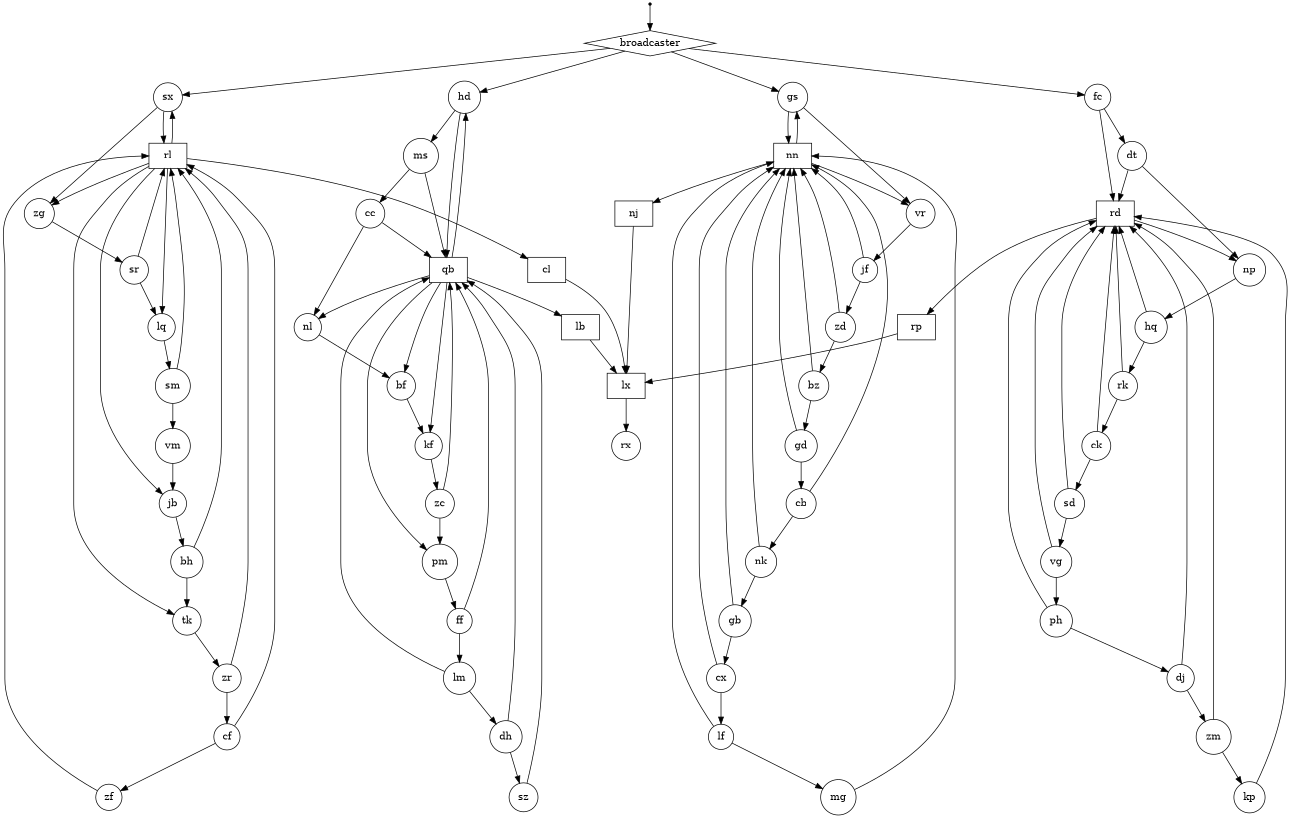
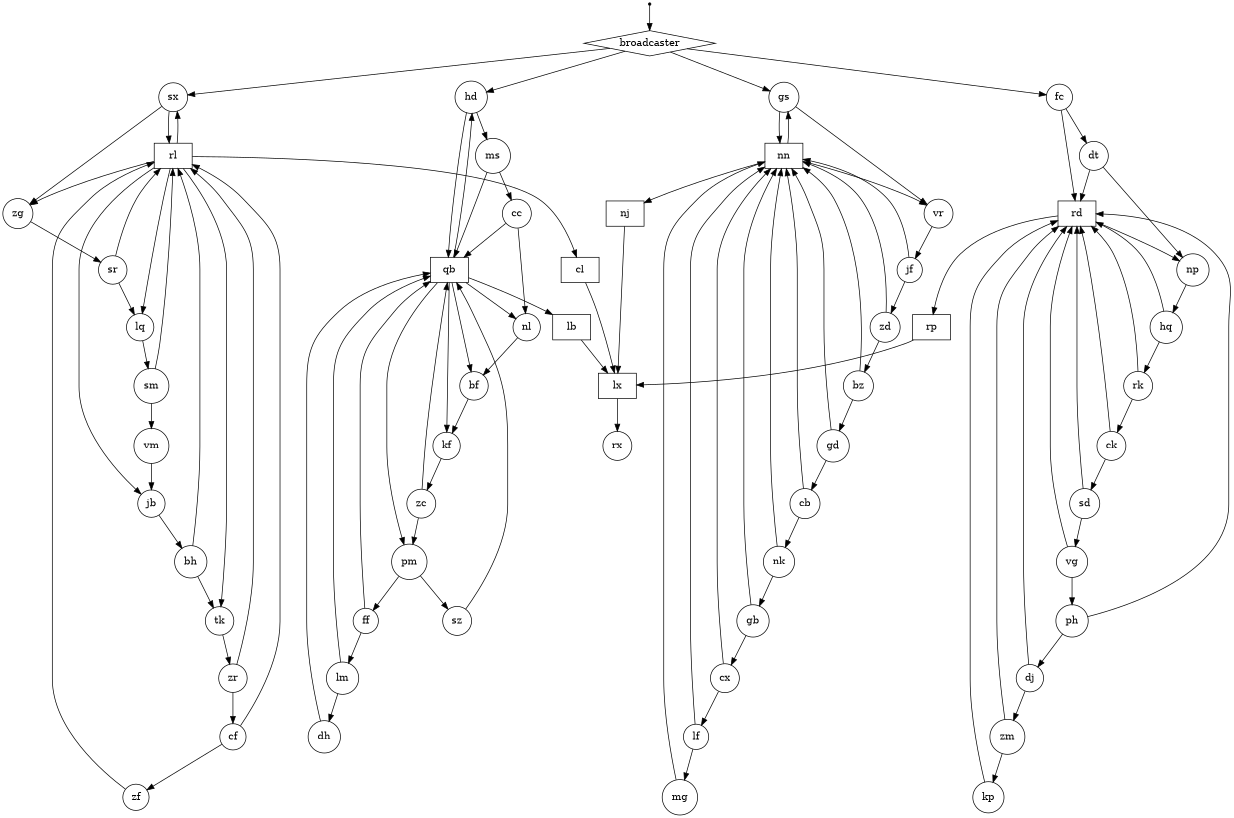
edge "dh" -> "sz": now "pm" -> "sz"
